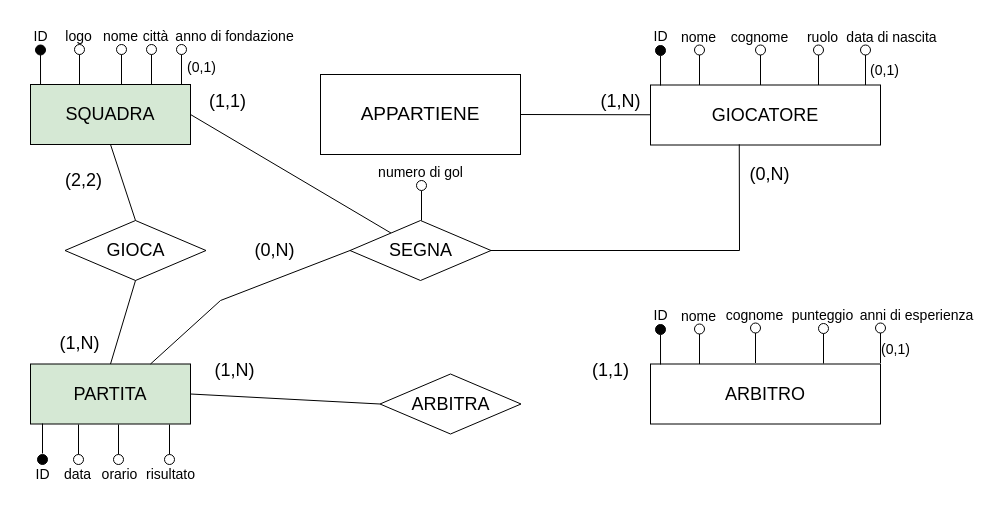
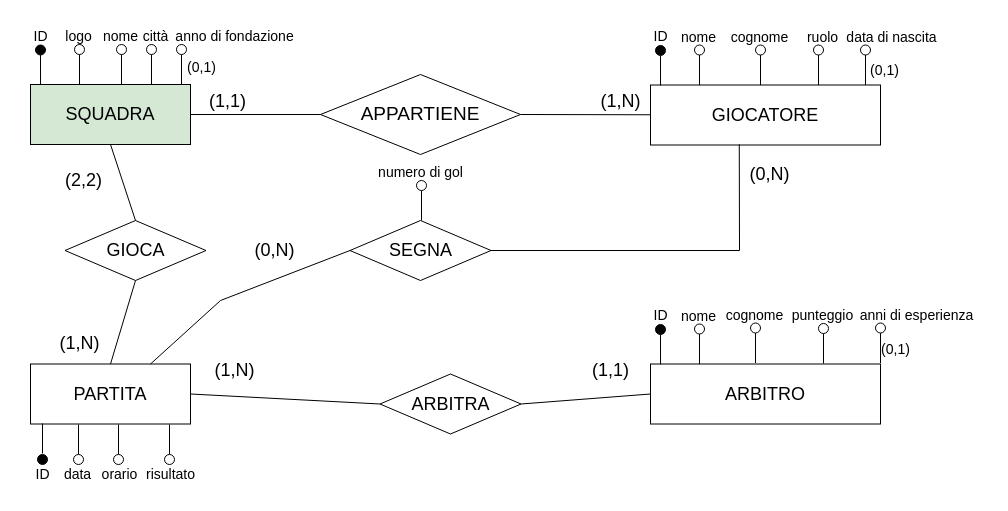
node "APPARTIENE": shape rectangle -> diamond
edge "SQUADRA" -- "SEGNA": now "SQUADRA" -- "APPARTIENE"
node "PARTITA": fillcolor #d5e8d4 -> #ffffff
edge "ARBITRO" -- "ARBITRA": added
